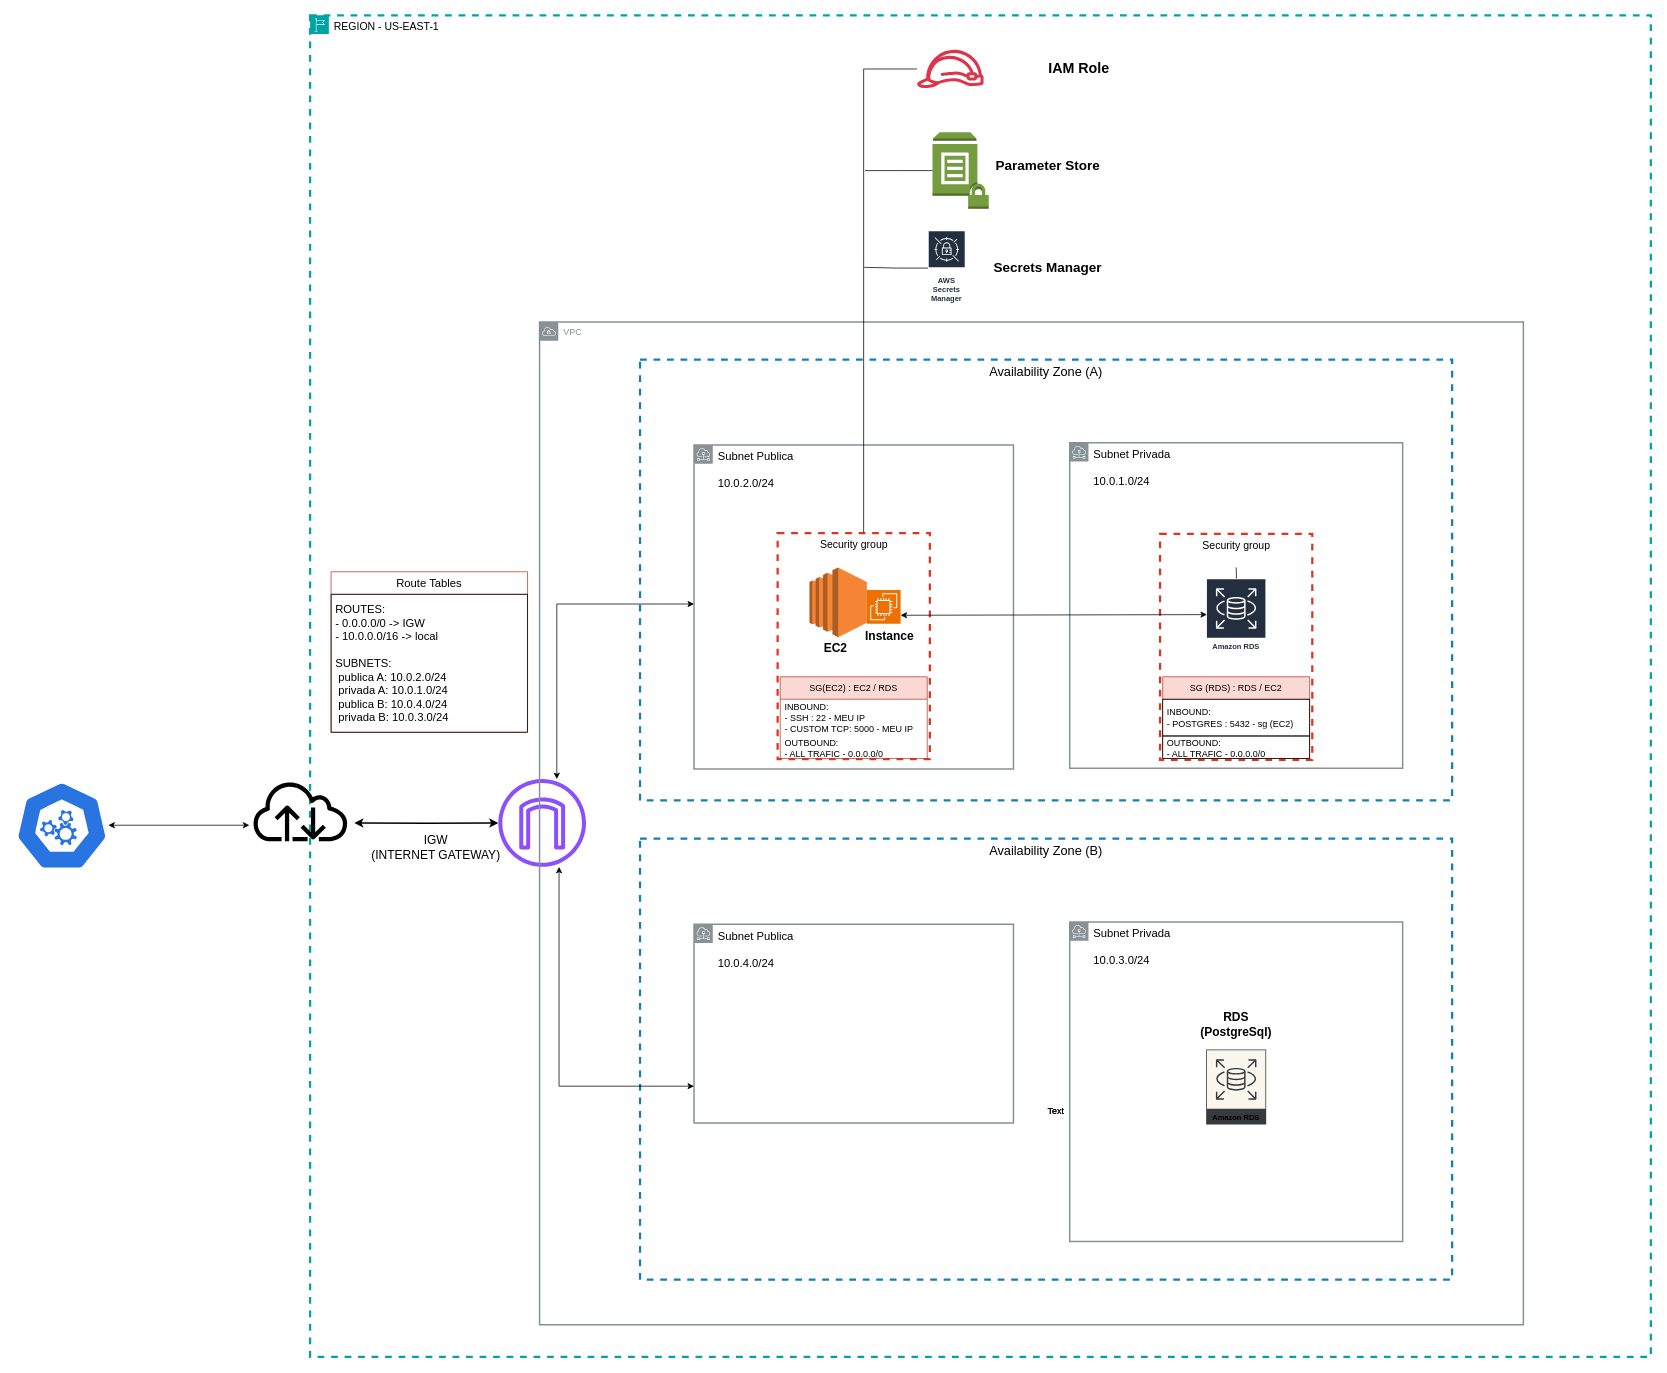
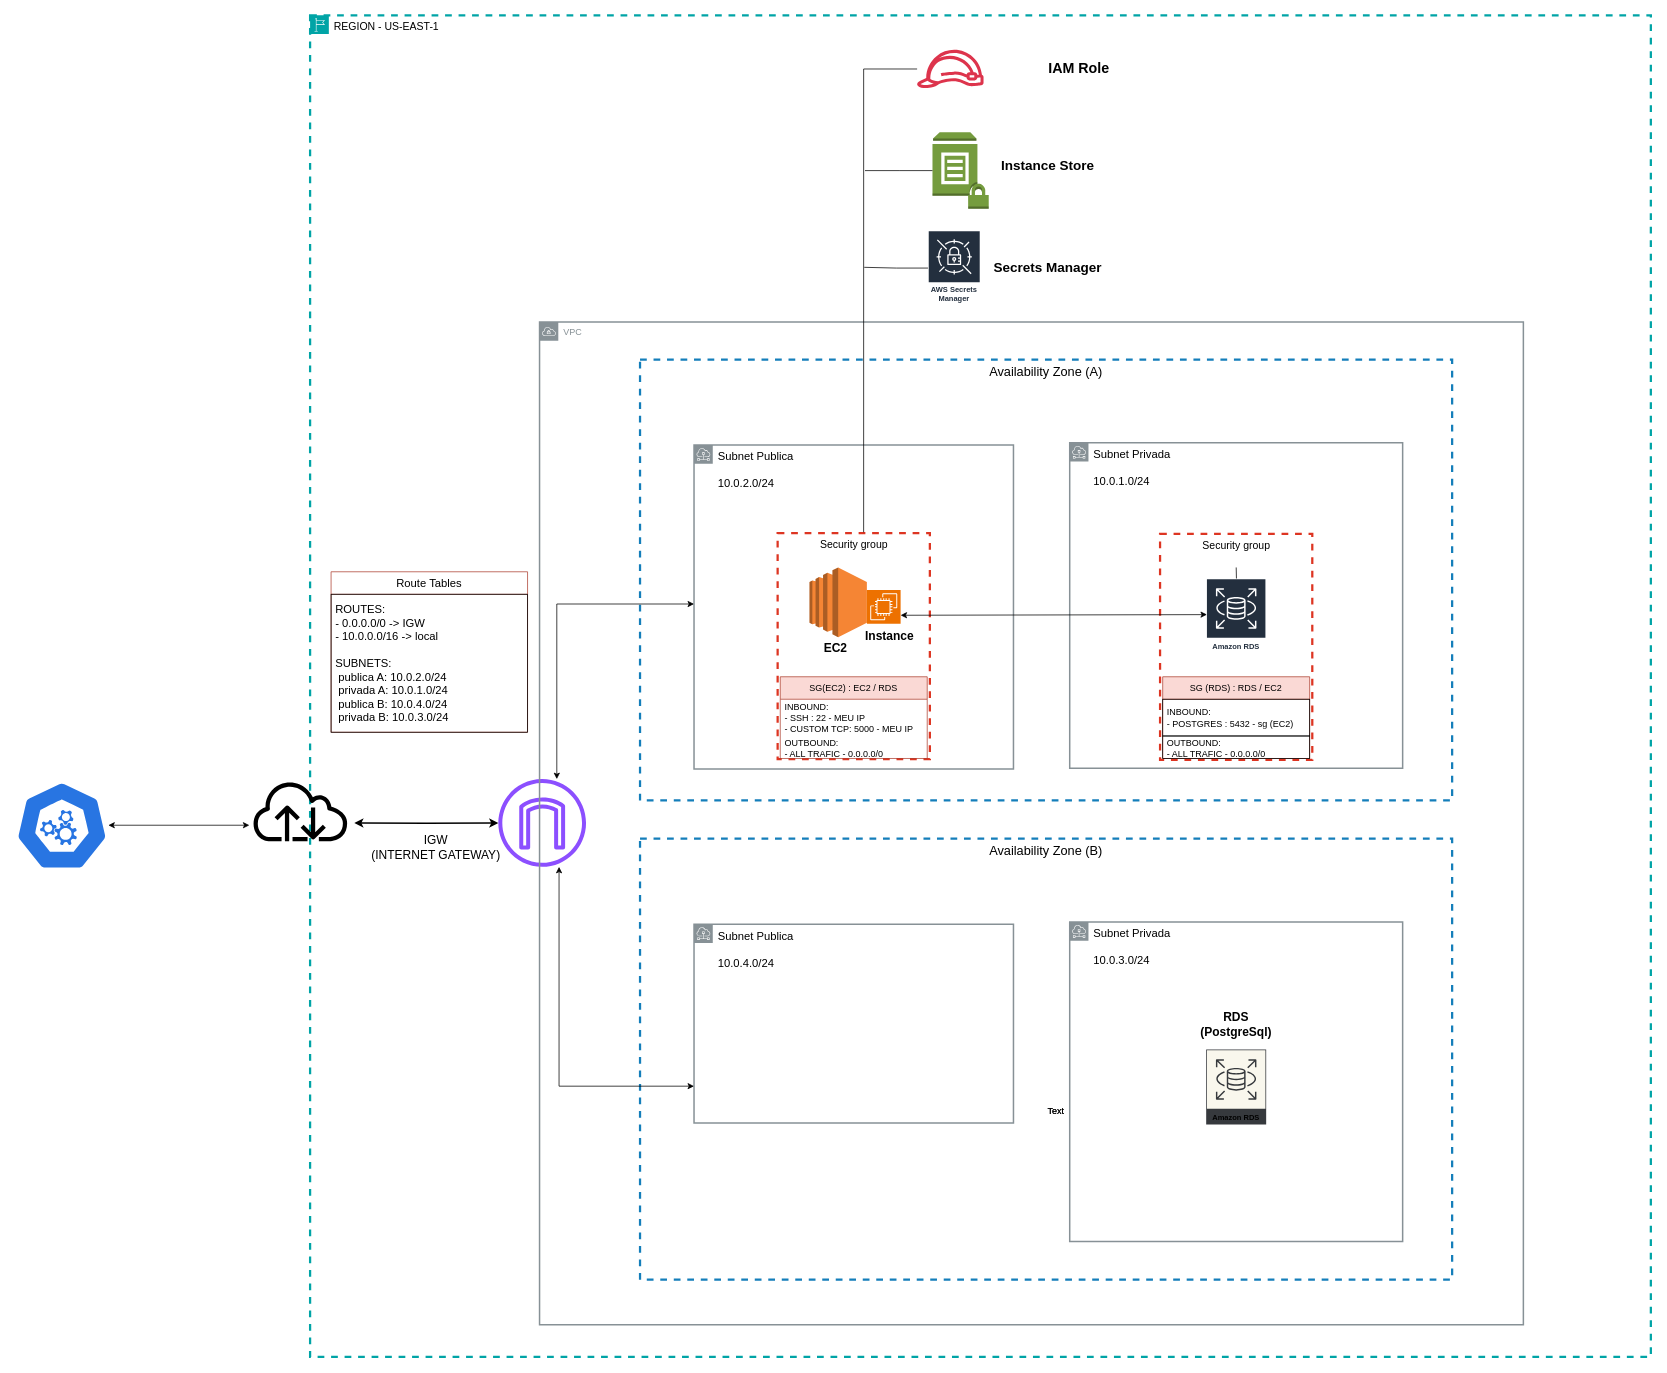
node "Parameter Store": label "Parameter Store" -> "Instance Store"
node "AWS Secrets Manager": size 38x75 -> 53x75
